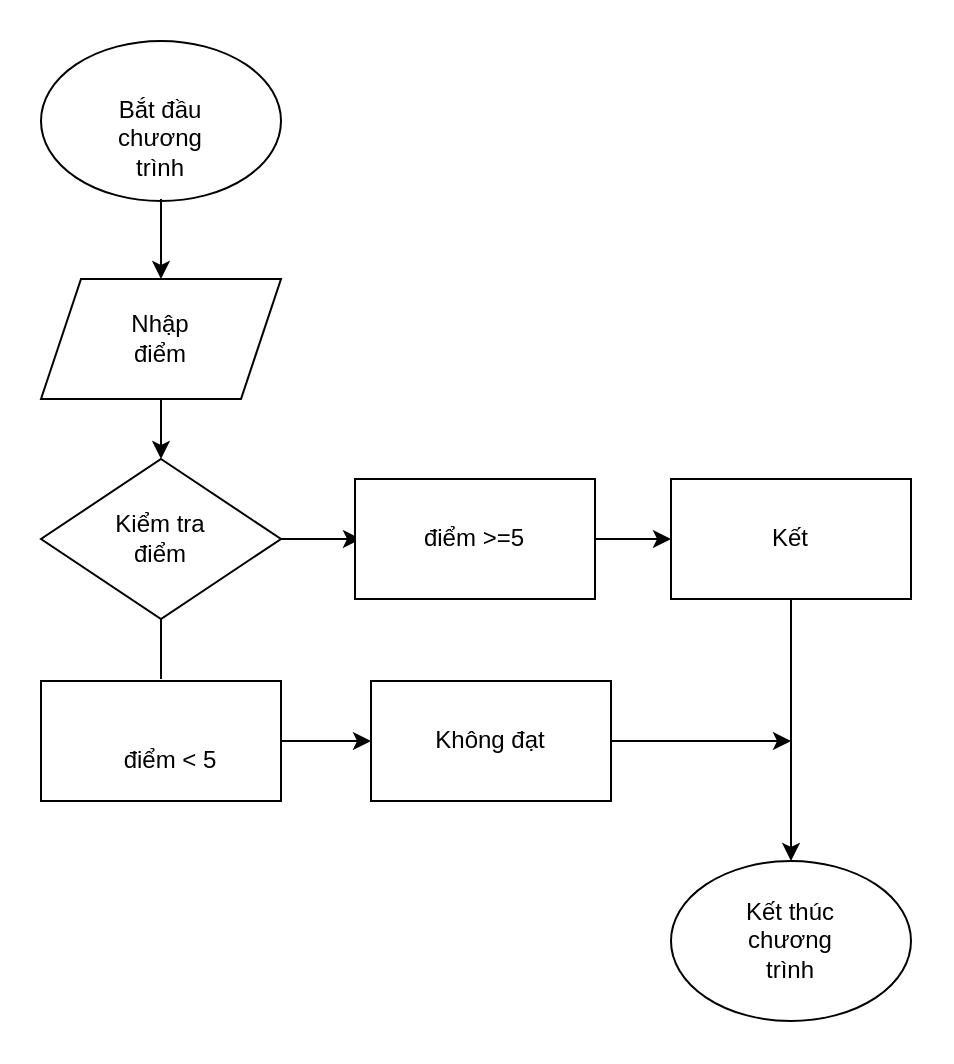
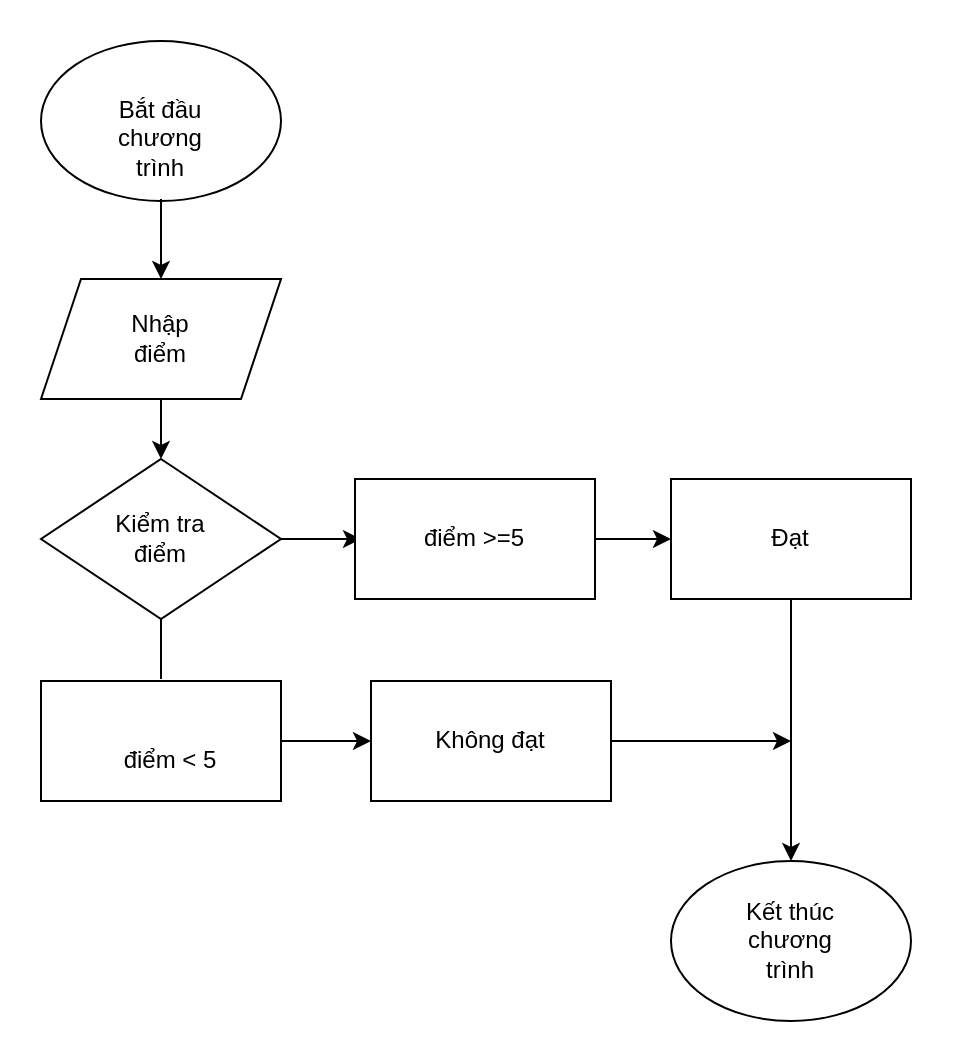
node "Kết": label "Kết" -> "Đạt"
